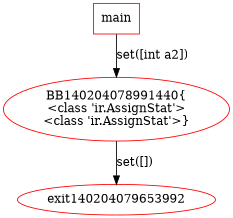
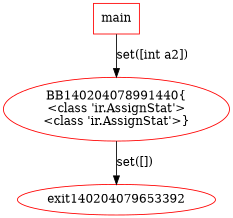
node "exit140204079653992": label "exit140204079653992" -> "exit140204079653392"
